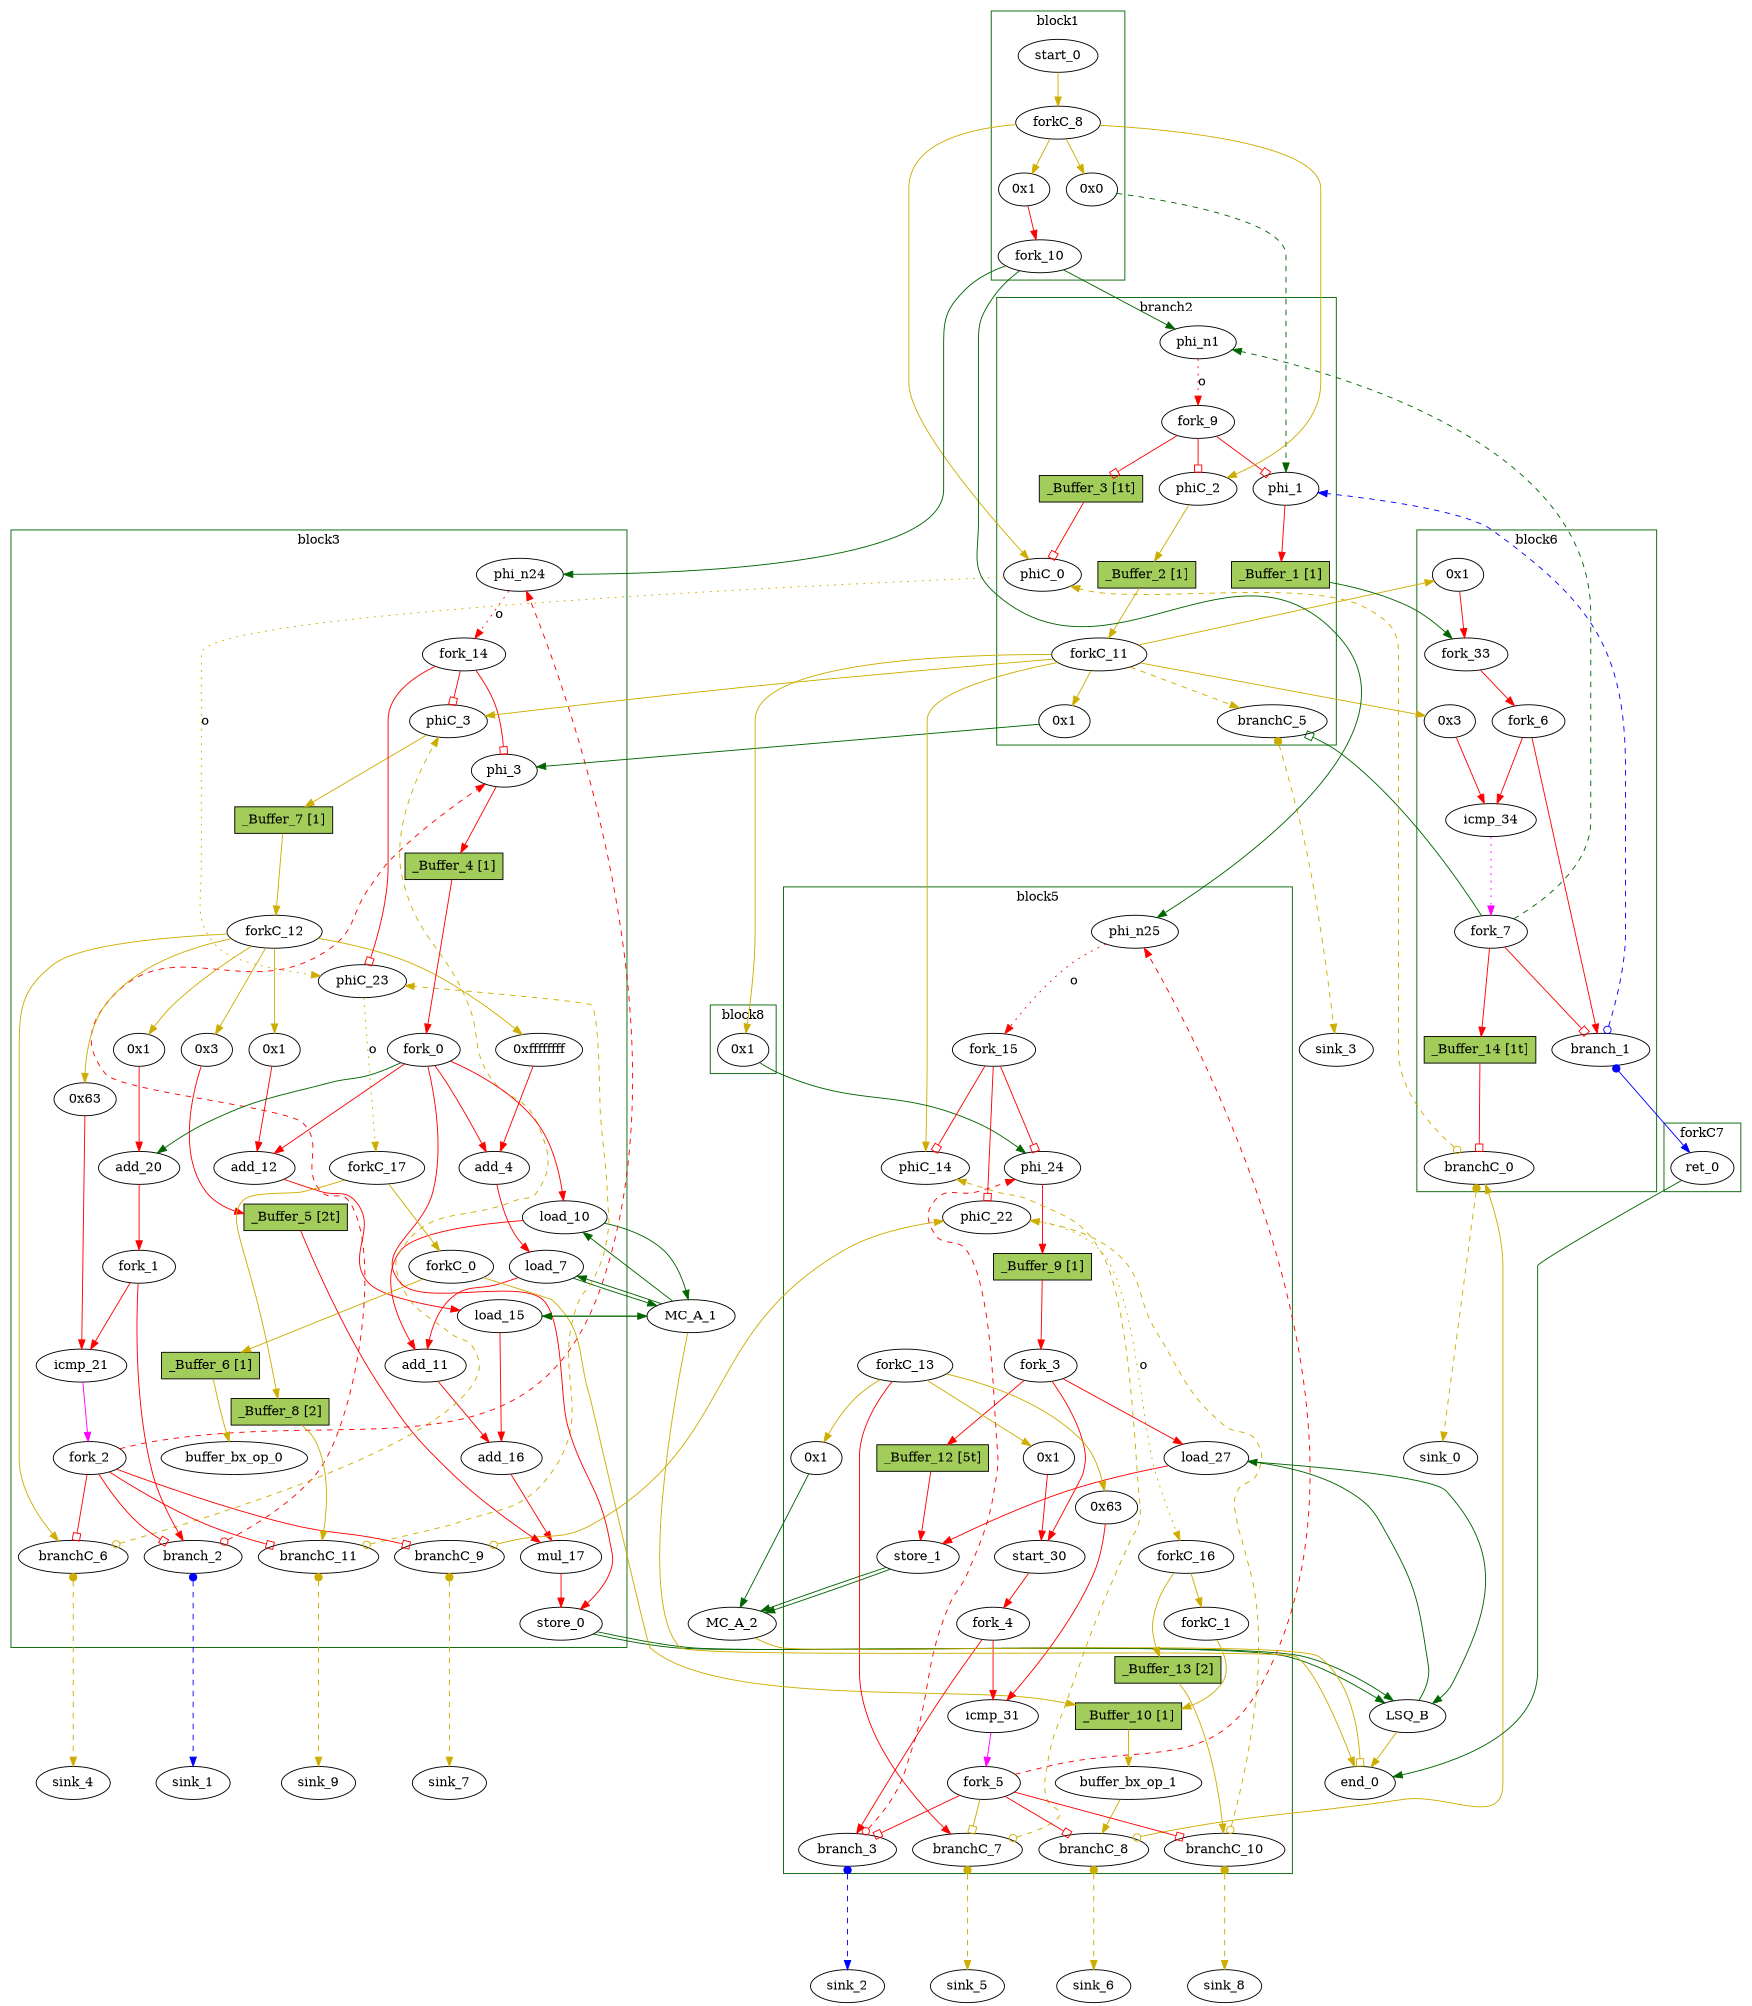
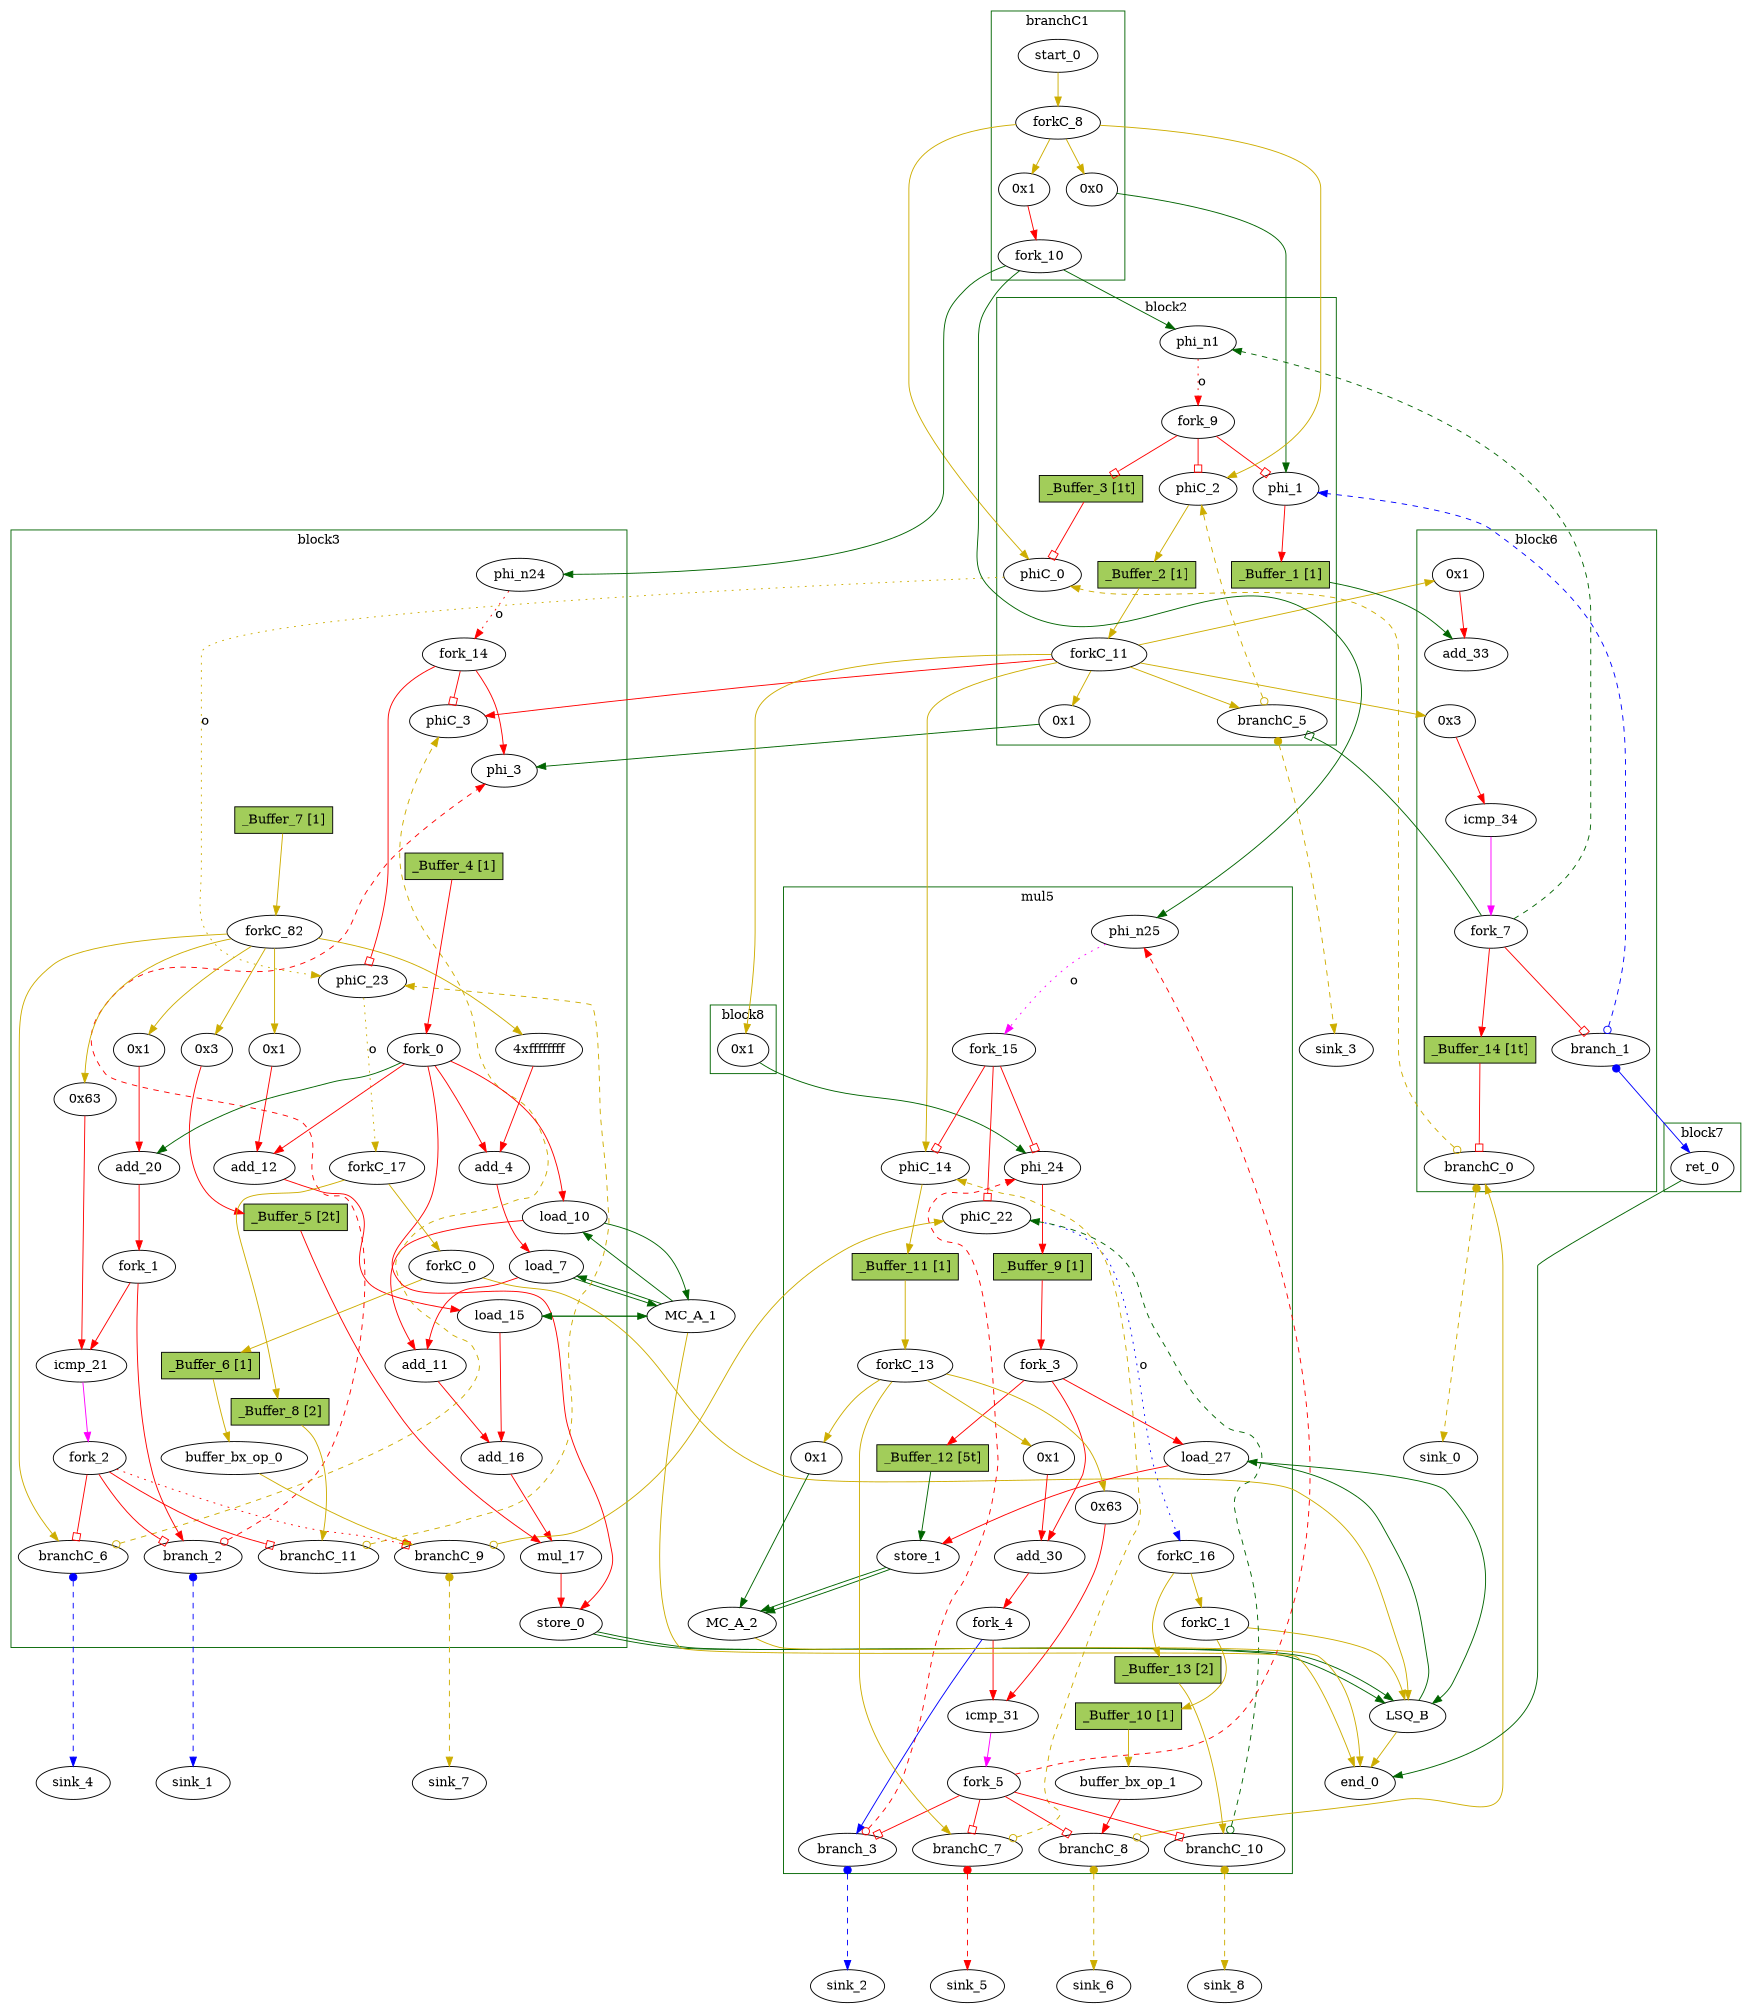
cluster "block1": label "block1" -> "branchC1"
edge "0x0" -> "phi_1": style dashed -> solid
cluster "branch2": label "branch2" -> "block2"
edge "phiC_2" -- "branchC_5": added
node "fork_33": label "fork_33" -> "add_33"
edge "forkC_11" -> "phiC_3": color gold3 -> red
edge "forkC_11" -> "branchC_5": style dashed -> solid
edge "fork_14" -> "phi_3": arrowhead obox -> normal
node "fork_6": removed
edge "phiC_3" -> "_Buffer_7 [1]": removed
edge "phi_3" -> "_Buffer_4 [1]": removed
edge "icmp_34" -> "fork_7": style dotted -> solid
cluster "block5": label "block5" -> "mul5"
node "forkC_12": label "forkC_12" -> "forkC_82"
edge "phi_n25" -> "fork_15": color red -> magenta
node "0xffffffff": label "0xffffffff" -> "4xffffffff"
cluster "forkC7": label "forkC7" -> "block7"
edge "fork_2" -> "phi_n24": removed
node "_Buffer_11 [1]": added
edge "phiC_22" -> "forkC_16": color gold3 -> blue
edge "phiC_22" -- "branchC_10": color gold3 -> darkgreen
edge "_Buffer_12 [5t]" -> "store_1": color red -> darkgreen
edge "buffer_bx_op_0" -> "branchC_9": added
edge "fork_2" -> "branchC_9": style solid -> dotted
node "start_30": label "start_30" -> "add_30"
edge "forkC_13" -> "branchC_7": color red -> gold3
edge "forkC_0" -> "_Buffer_10 [1]": now "forkC_0" -> "LSQ_B"
edge "forkC_1" -> "LSQ_B": added
edge "MC_A_2" -> "end_0": arrowhead obox -> normal
edge "branchC_6" -- "sink_4": color gold3 -> blue
edge "fork_4" -> "branch_3": color red -> blue
node "sink_9": removed
edge "fork_5" -> "branchC_7": color gold3 -> red
edge "buffer_bx_op_1" -> "branchC_8": color gold3 -> red
edge "branchC_7" -- "sink_5": color gold3 -> red
